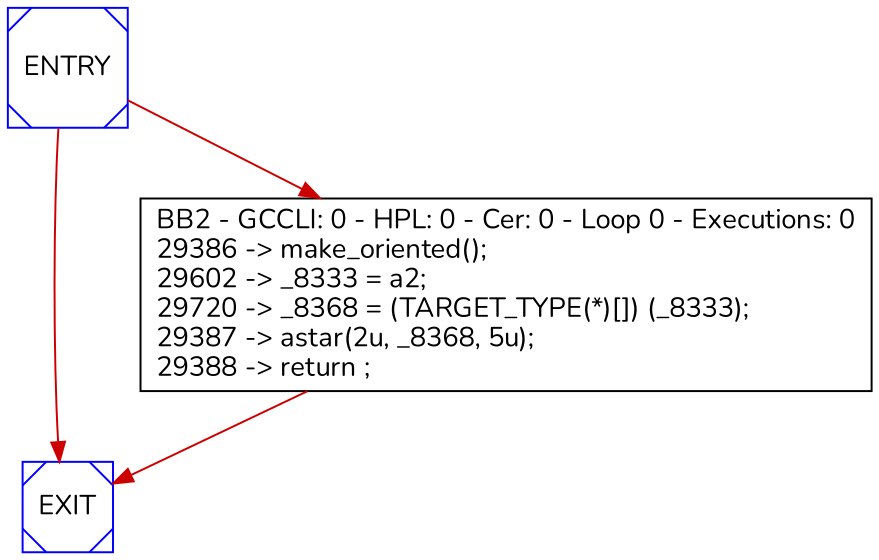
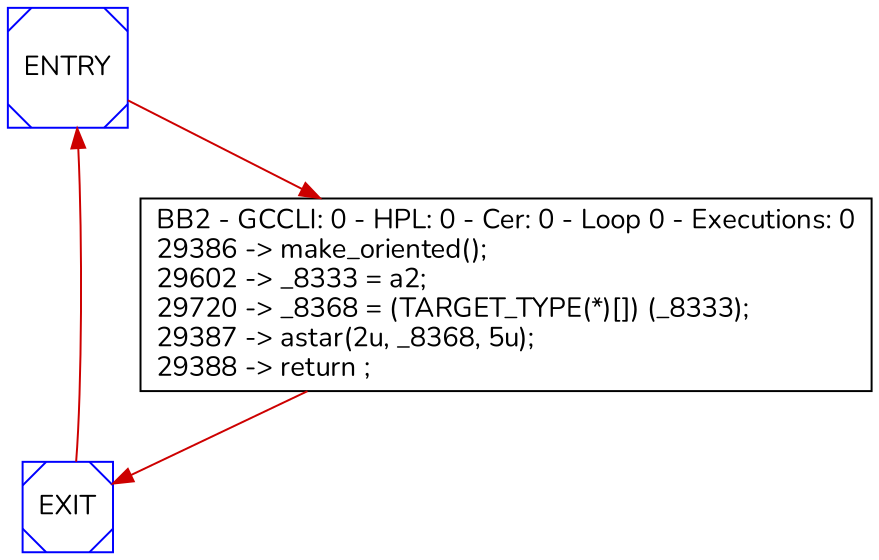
edge "ENTRY" -> "EXIT": reversed
